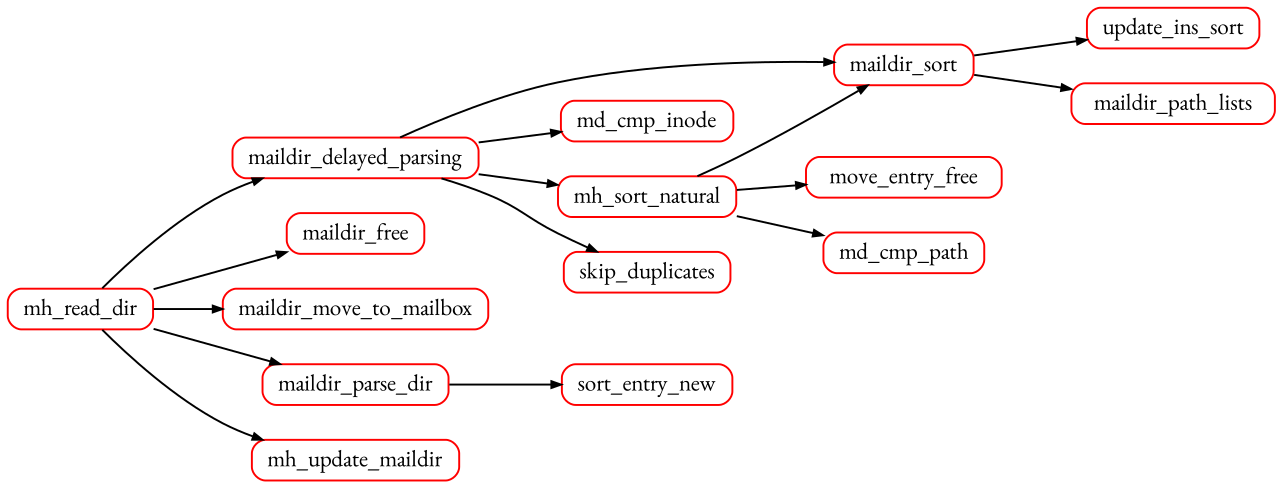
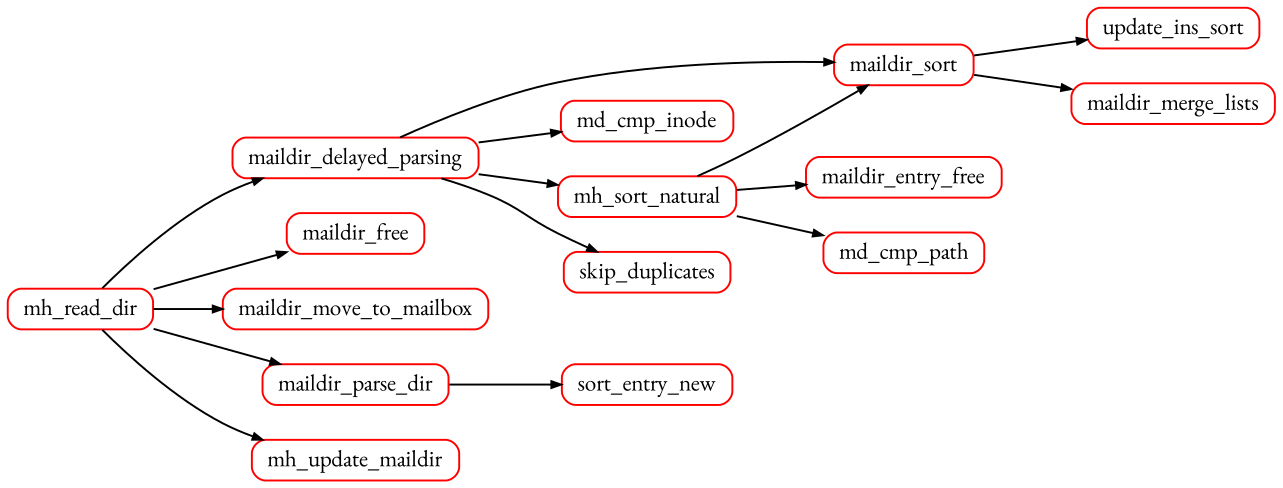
node "maildir_path_lists": label "maildir_path_lists" -> "maildir_merge_lists"
node "move_entry_free": label "move_entry_free" -> "maildir_entry_free"
